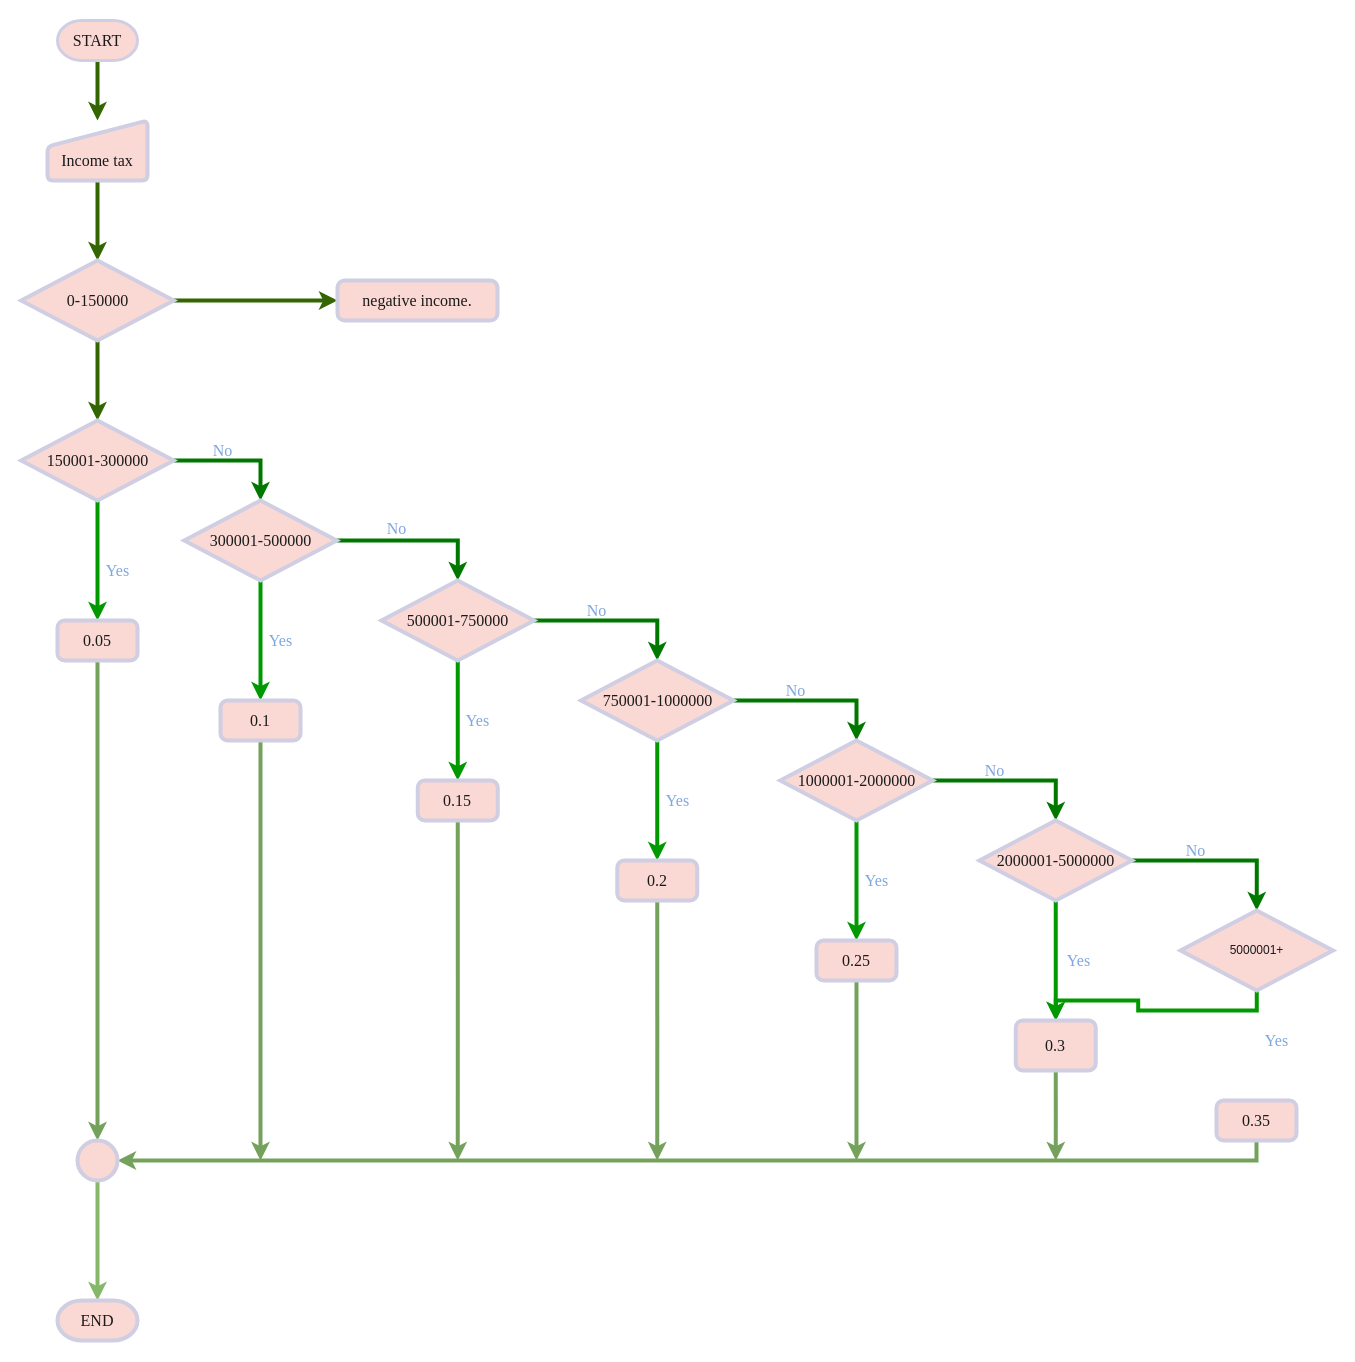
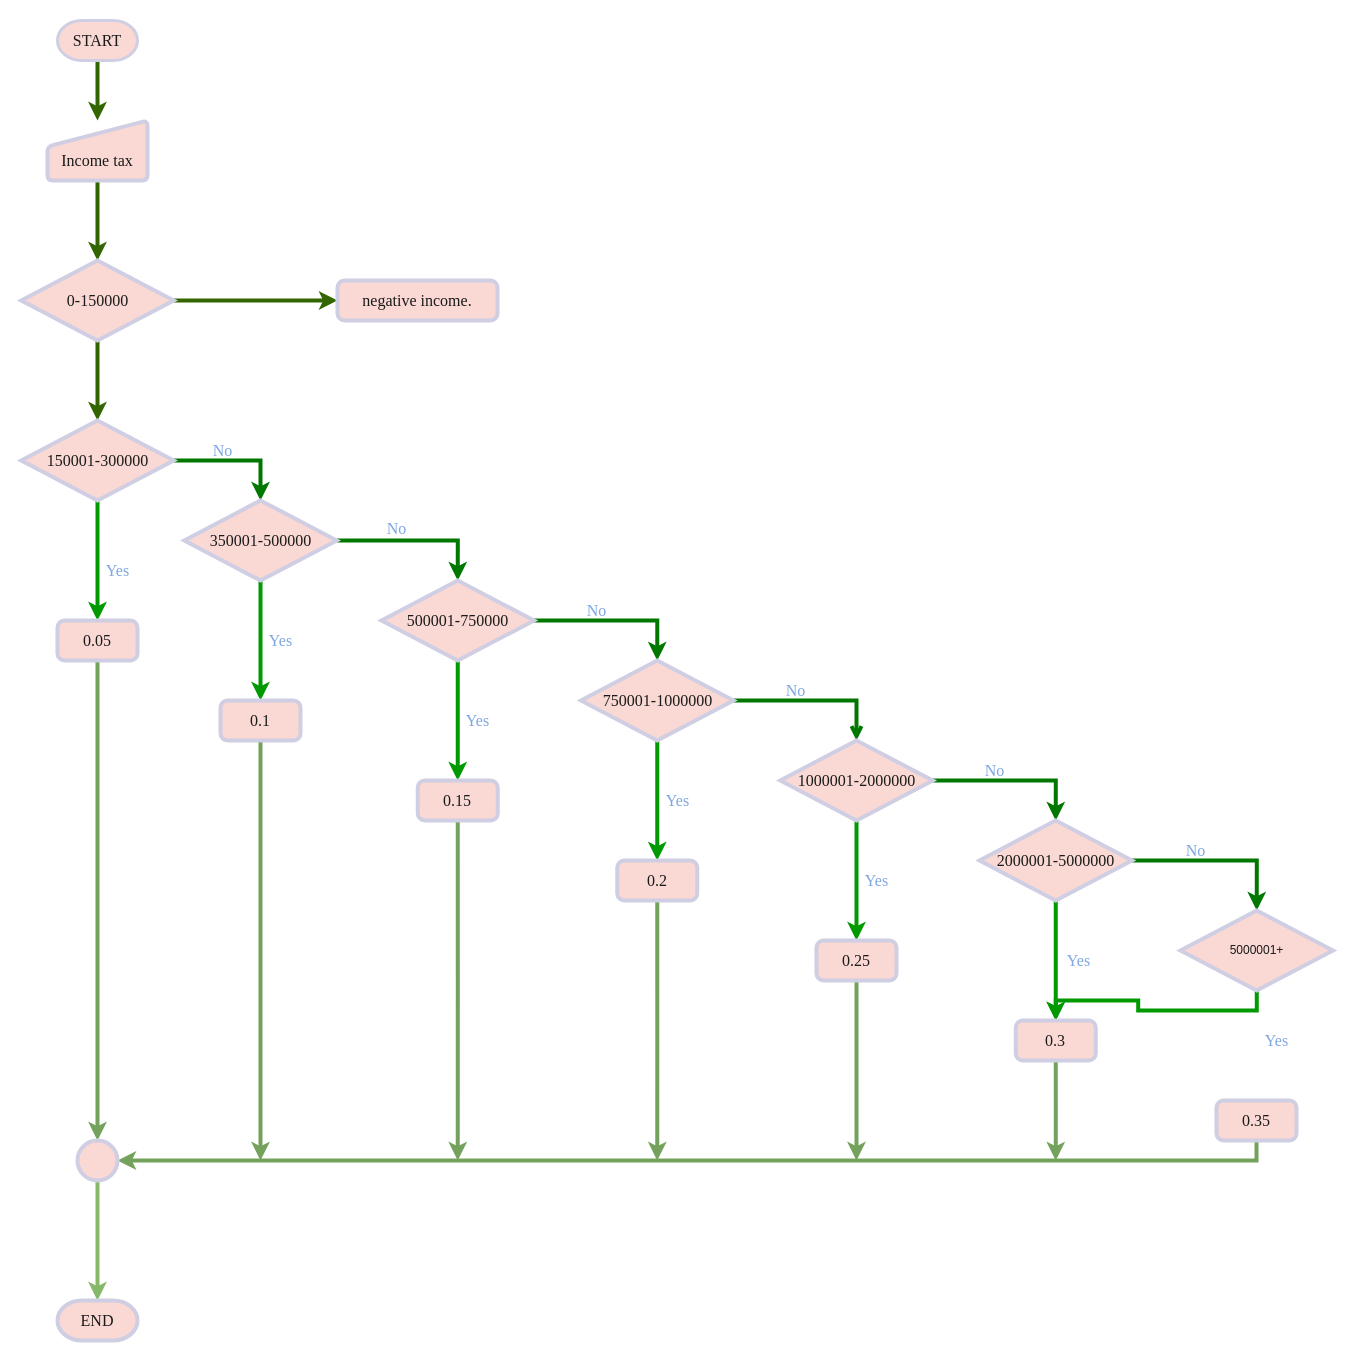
node "300001-500000": label "300001-500000" -> "350001-500000"
edge "750001-1000000" -> "1000001-2000000": arrowhead classic -> open
node "0.3": size 80x50 -> 80x40
